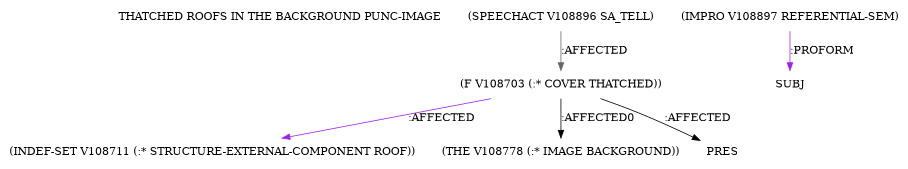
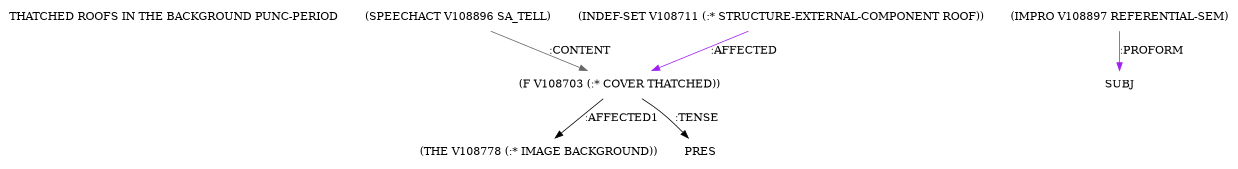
node "THATCHED ROOFS IN THE BACKGROUND PUNC-IMAGE": label "THATCHED ROOFS IN THE BACKGROUND PUNC-IMAGE" -> "THATCHED ROOFS IN THE BACKGROUND PUNC-PERIOD"
edge "(SPEECHACT V108896 SA_TELL)" -> "(F V108703 (:* COVER THATCHED))": label ":AFFECTED" -> ":CONTENT"
edge "(F V108703 (:* COVER THATCHED))" -> "(INDEF-SET V108711 (:* STRUCTURE-EXTERNAL-COMPONENT ROOF))": reversed
edge "(F V108703 (:* COVER THATCHED))" -> "(THE V108778 (:* IMAGE BACKGROUND))": label ":AFFECTED0" -> ":AFFECTED1"
edge "(F V108703 (:* COVER THATCHED))" -> "PRES": label ":AFFECTED" -> ":TENSE"
